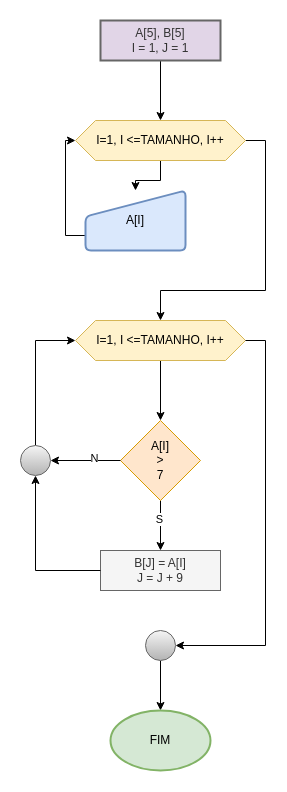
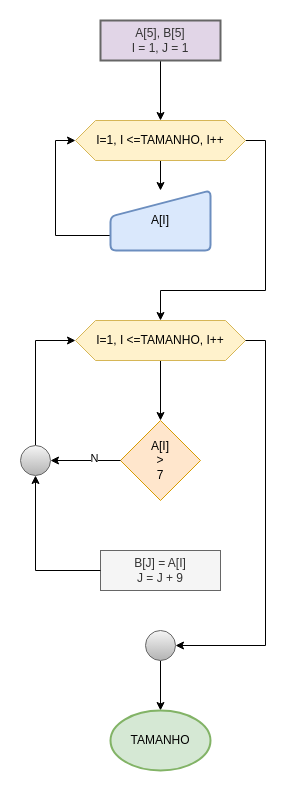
node "A[I]": moved (136, 221) -> (161, 221)
edge "A[I] > 7" -> "B[J] = A[I] J = J + 9": removed, label "S"
node "FIM": label "FIM" -> "TAMANHO"
